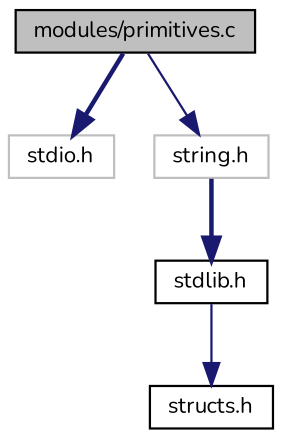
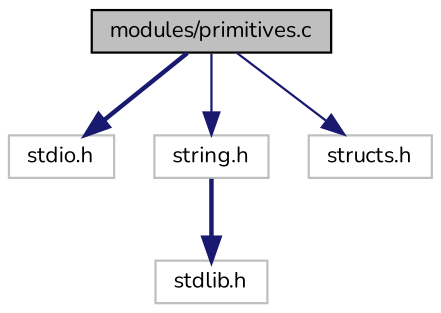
node "stdlib.h": color black -> grey75
edge "stdlib.h" -> "structs.h": now "modules/primitives.c" -> "structs.h"
node "structs.h": color black -> grey75
